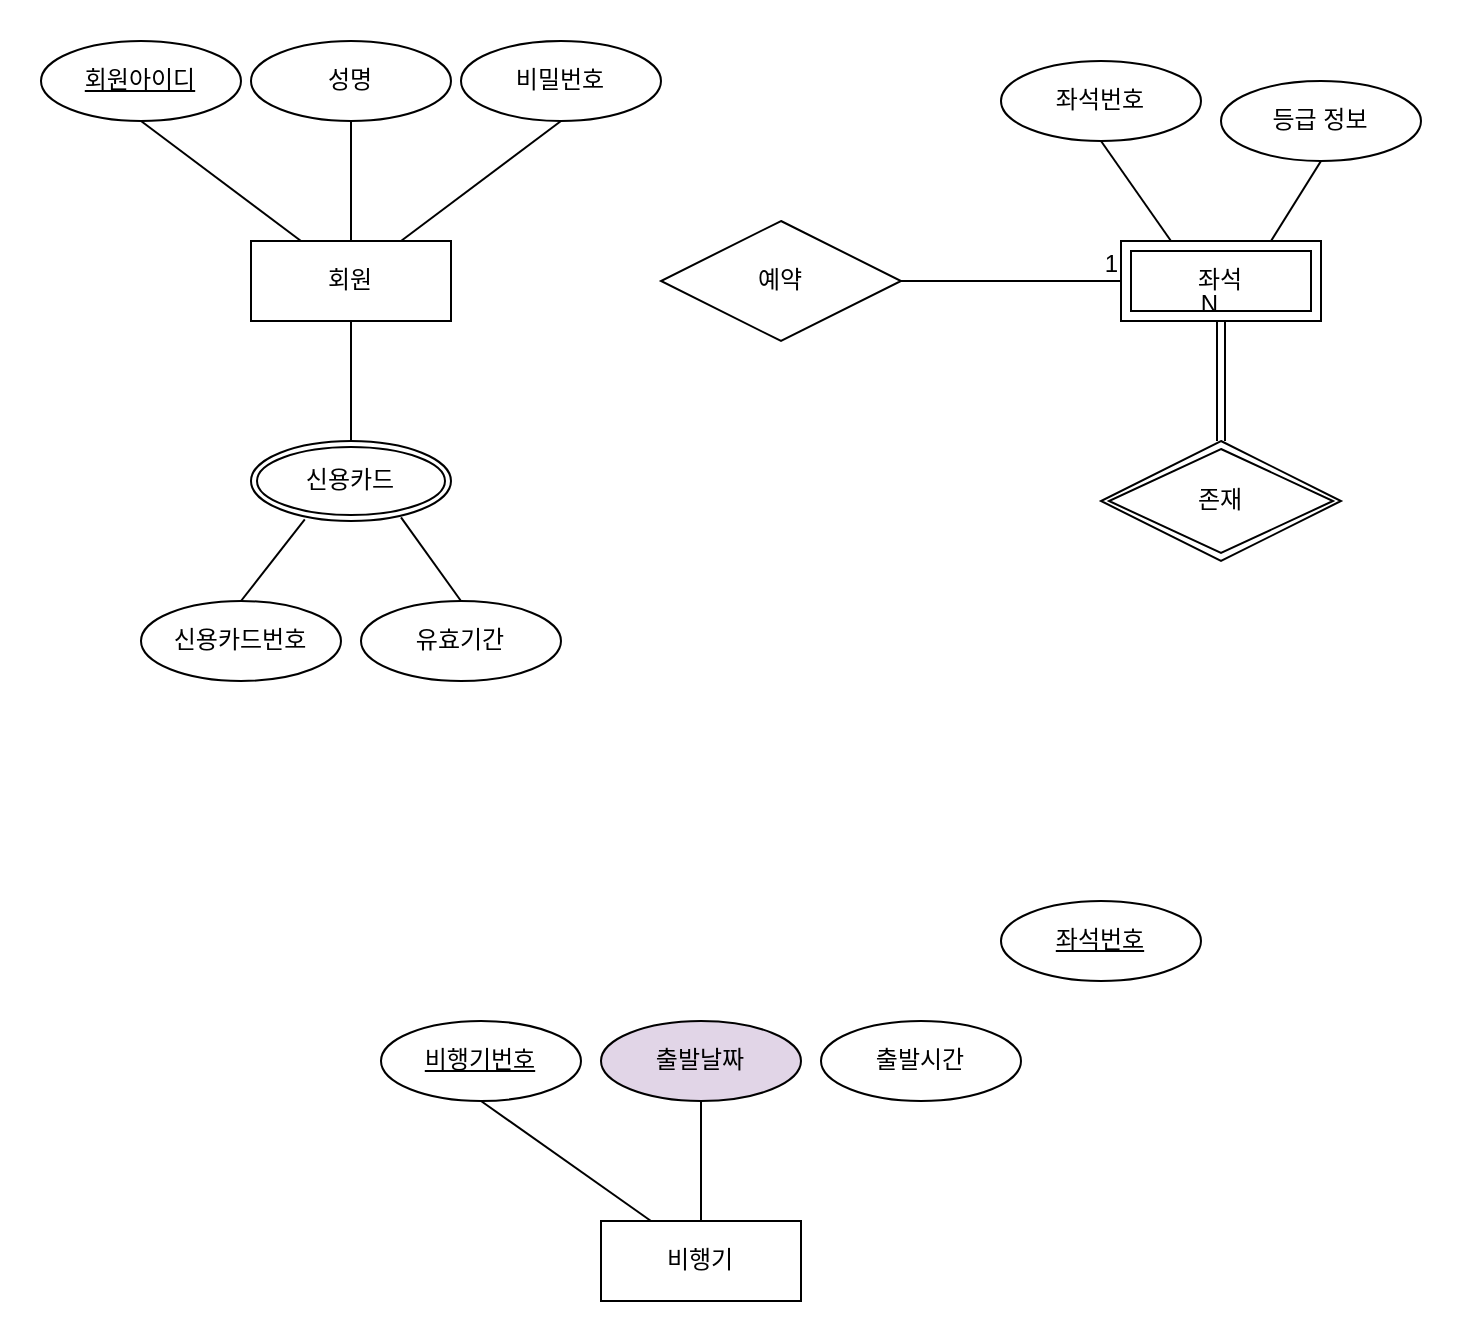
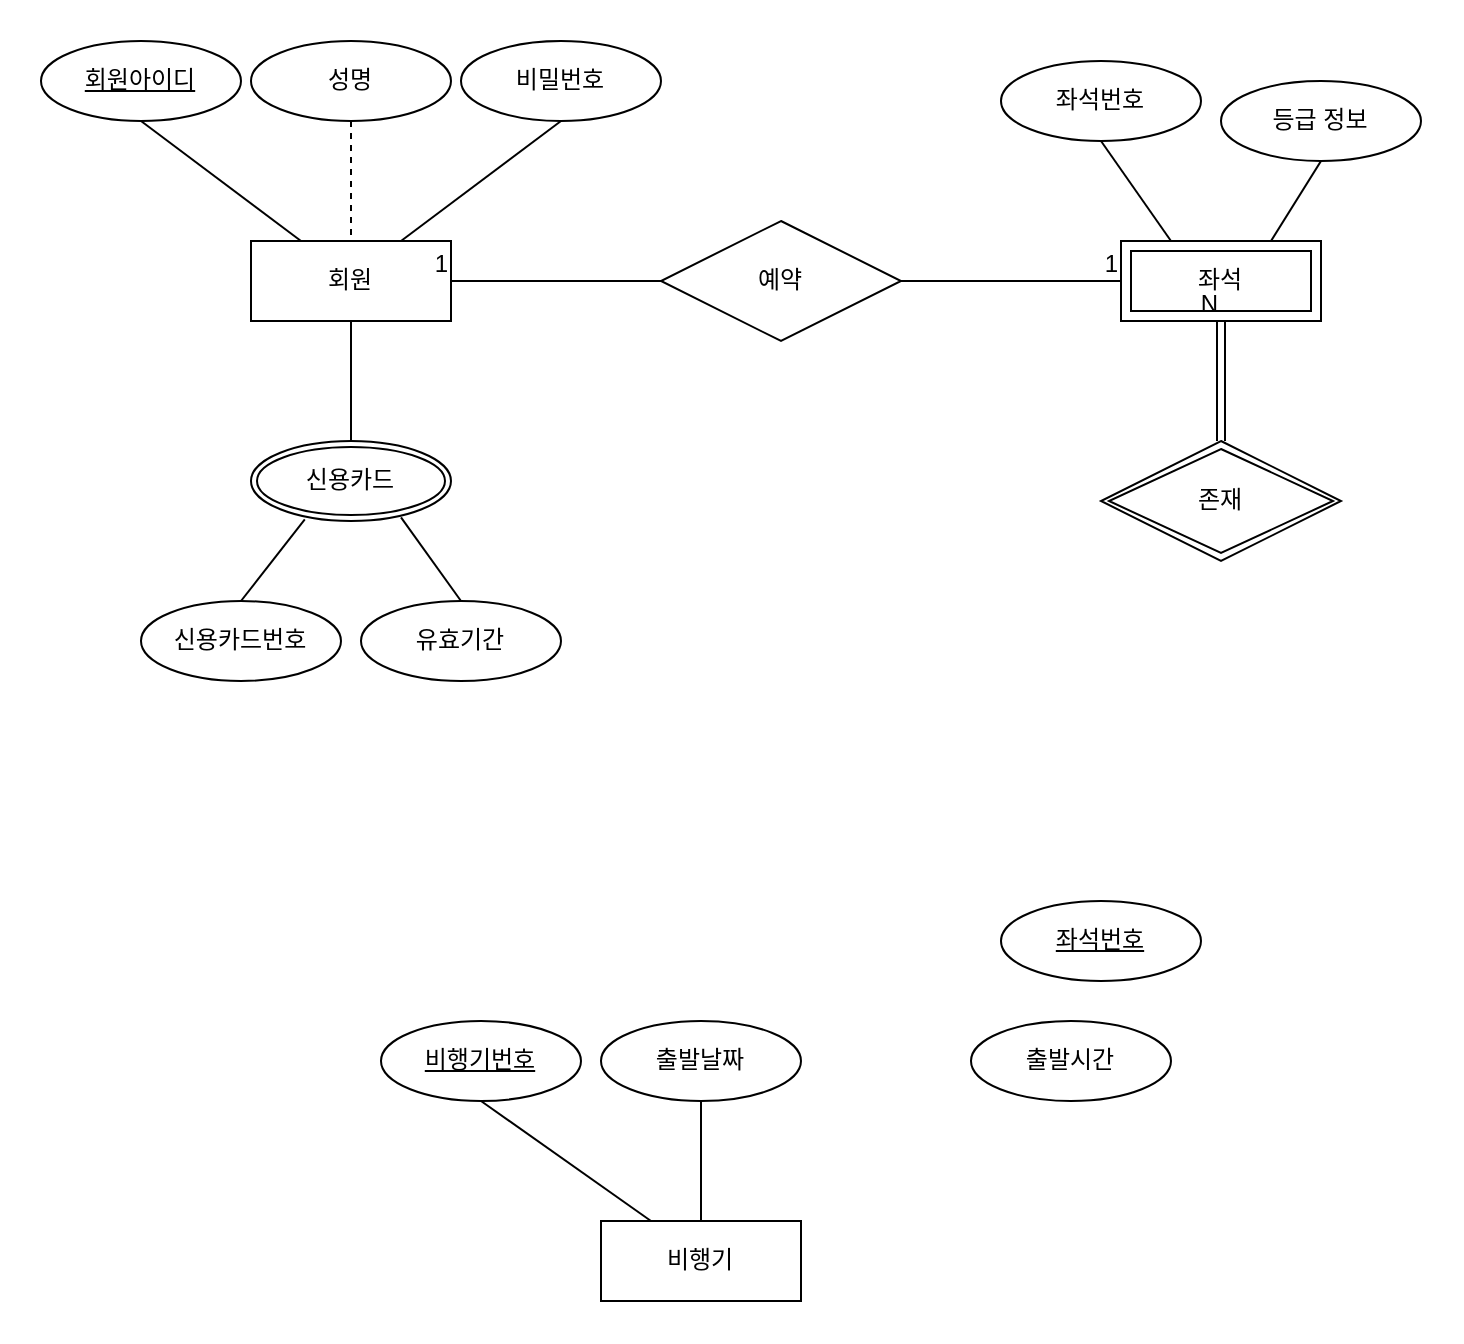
edge "성명" -- "회원": style solid -> dashed
edge "회원" -- "예약": added, label "1"
node "출발날짜": fillcolor #e1d5e7 -> #ffffff
node "출발시간": moved (921, 1061) -> (1071, 1061)
